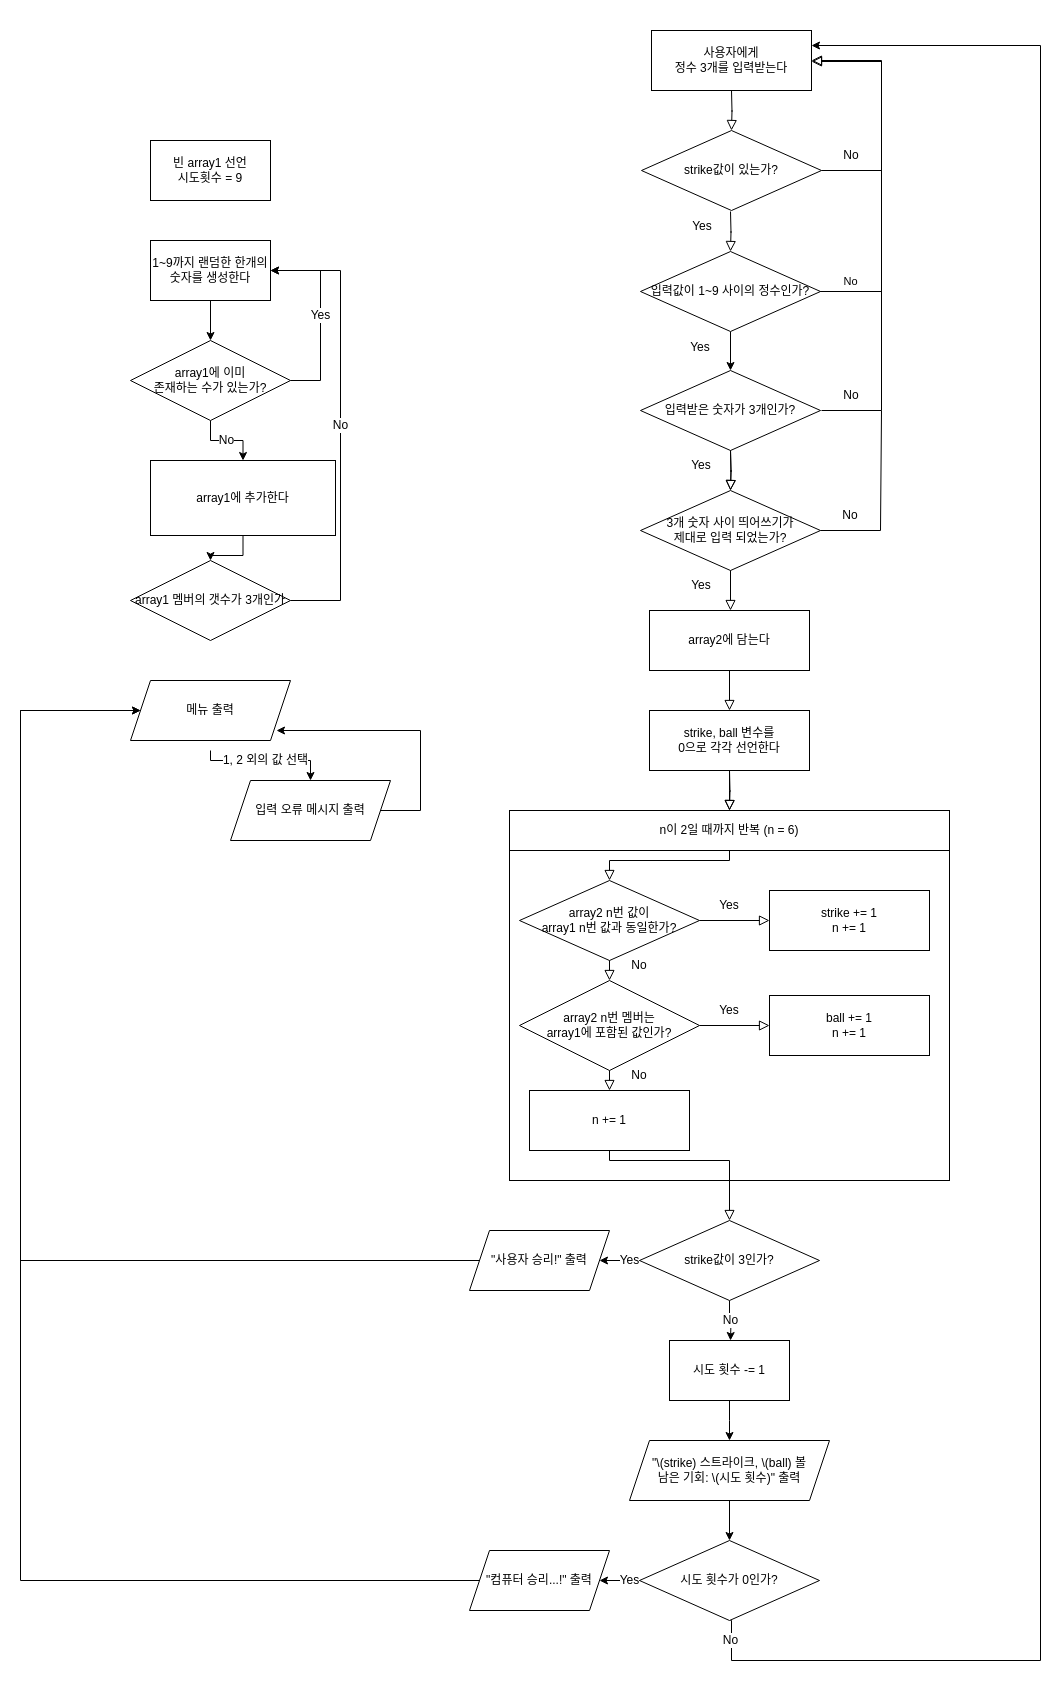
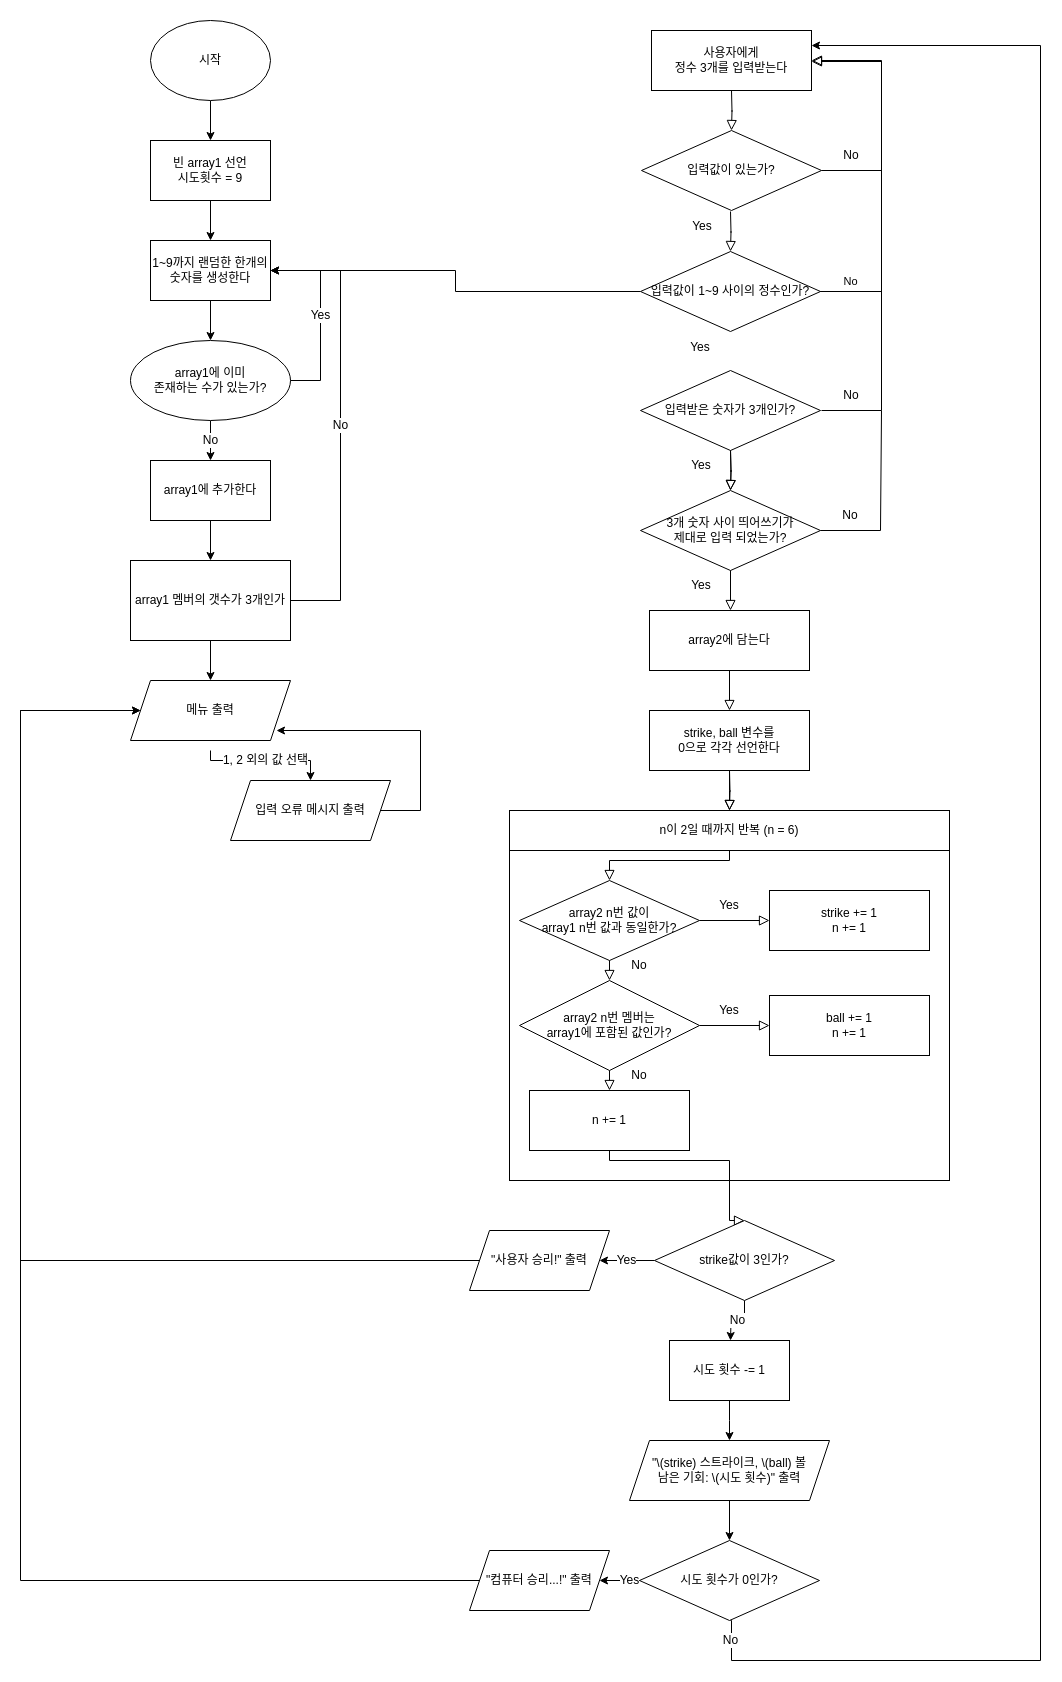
node "시작": added
edge "시작" -> "빈 array1 선언 시도횟수 = 9": added
node "strike값이 있는가?": label "strike값이 있는가?" -> "입력값이 있는가?"
edge "빈 array1 선언 시도횟수 = 9" -> "1~9까지 랜덤한 한개의 숫자를 생성한다": added
edge "입력값이 1~9 사이의 정수인가?" -> "입력받은 숫자가 3개인가?": now "입력값이 1~9 사이의 정수인가?" -> "1~9까지 랜덤한 한개의 숫자를 생성한다"
node "array1에 이미 존재하는 수가 있는가?": shape diamond -> ellipse
node "array1에 추가한다": size 185x75 -> 120x60
node "array1 멤버의 갯수가 3개인가": shape diamond -> rectangle
edge "array1 멤버의 갯수가 3개인가" -> "메뉴 출력": added
node "strike값이 3인가?": moved (730, 1261) -> (745, 1261)
